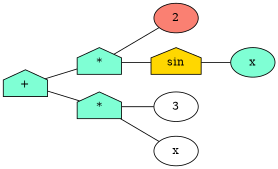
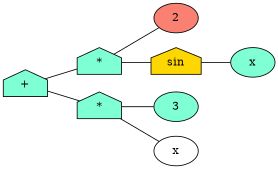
node "3": fillcolor white -> aquamarine
